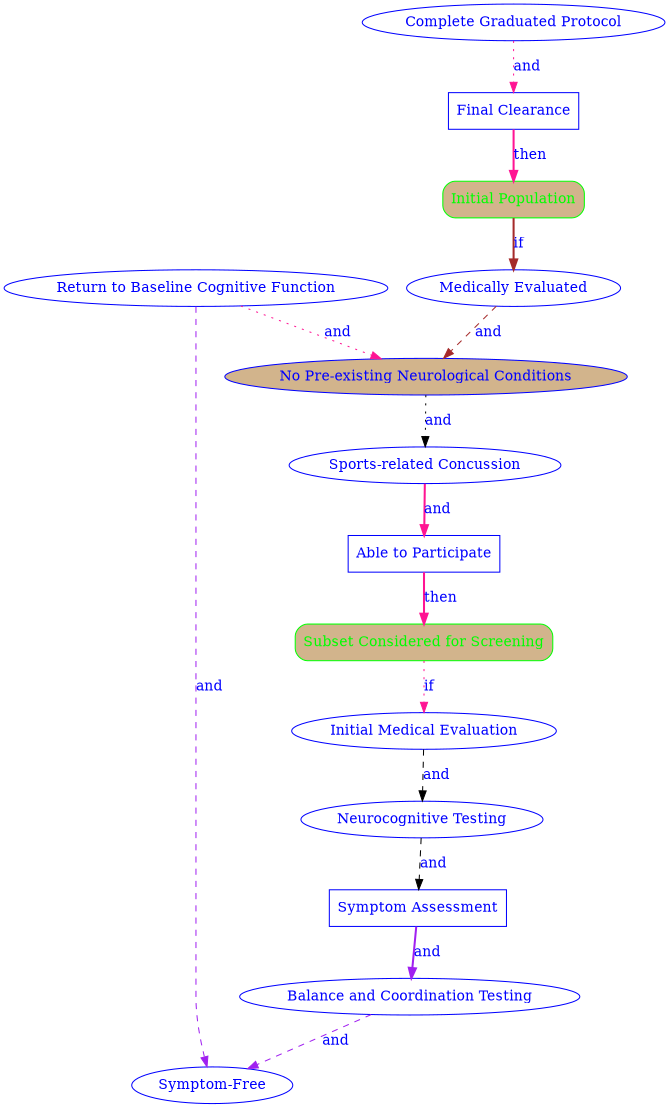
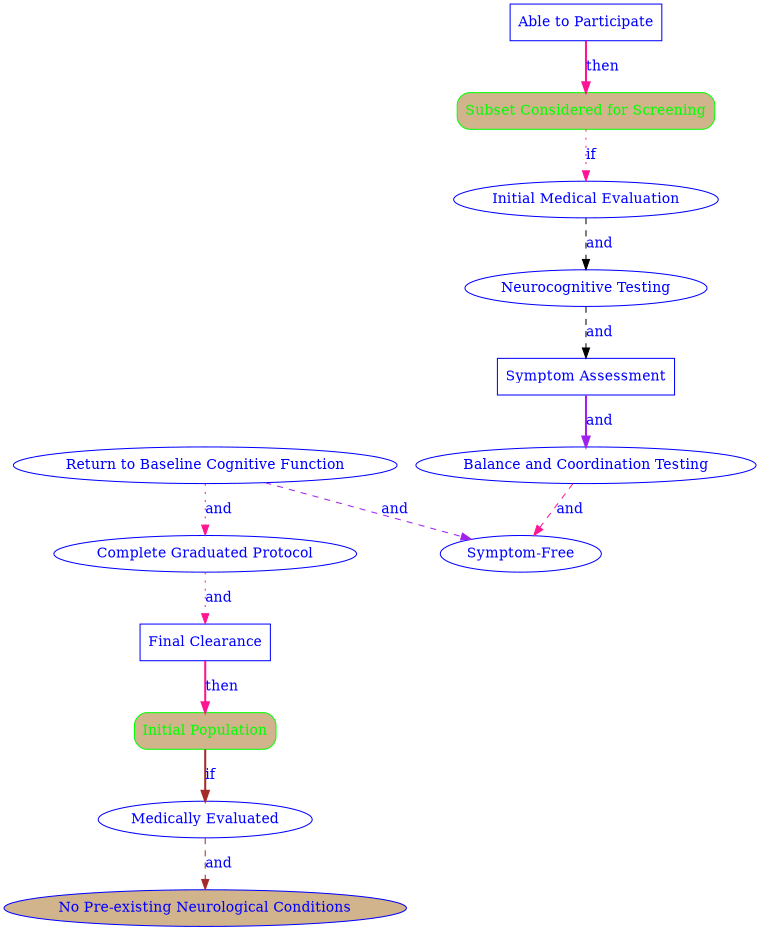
edge "Return to Baseline Cognitive Function" -> "No Pre-existing Neurological Conditions": now "Return to Baseline Cognitive Function" -> "Complete Graduated Protocol"
node "Sports-related Concussion": removed
edge "Balance and Coordination Testing" -> "Symptom-Free": color purple -> deeppink
